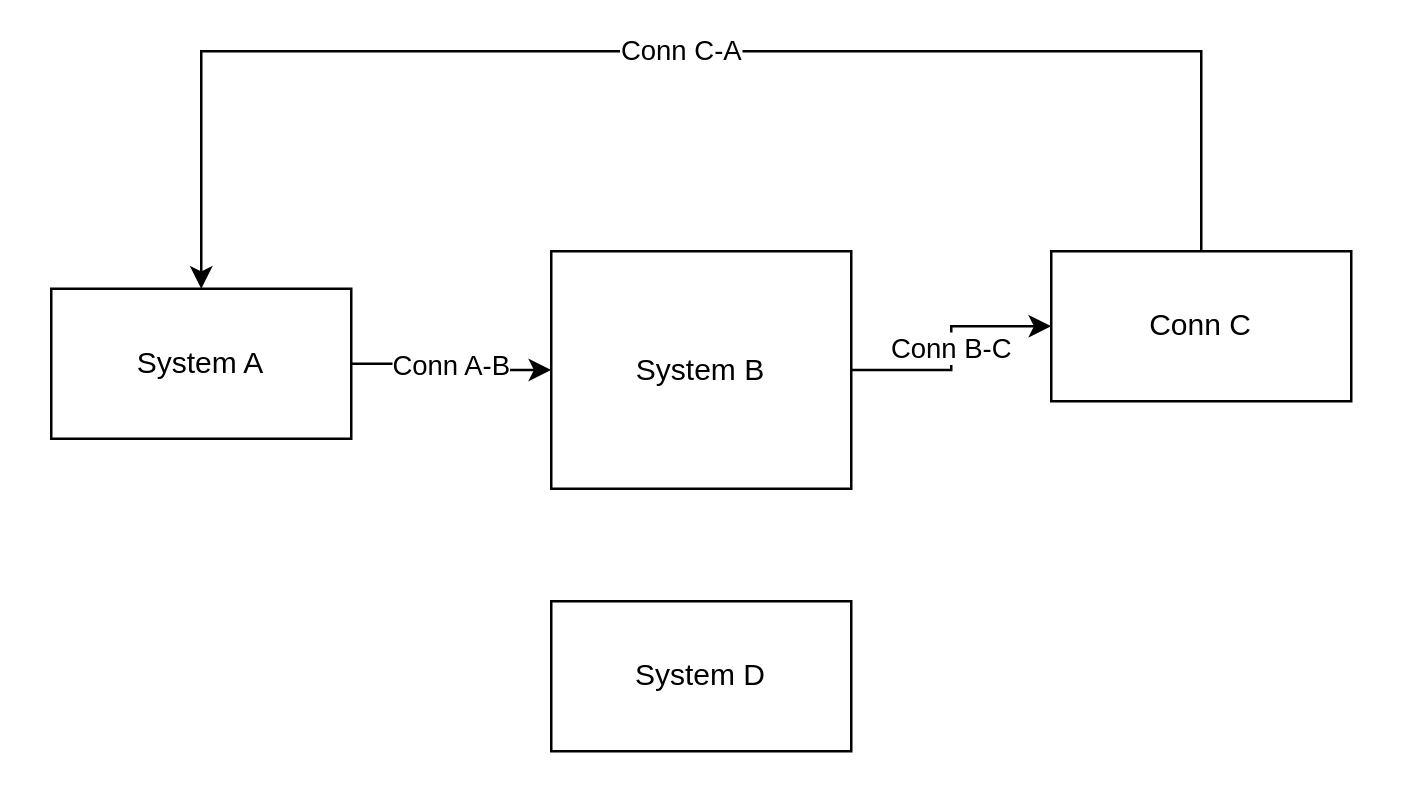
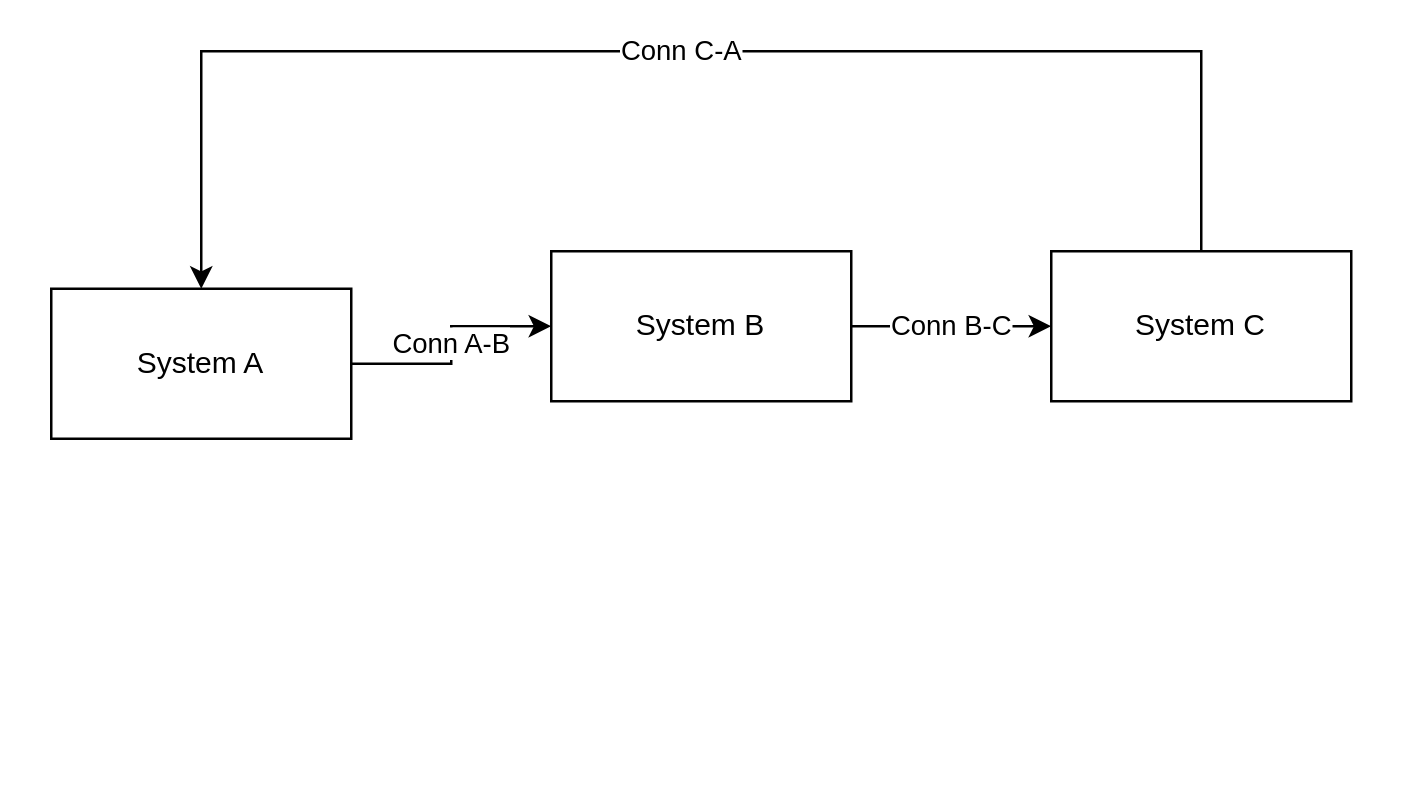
node "Conn C": label "Conn C" -> "System C"
node "System B": size 300x238 -> 300x150
node "System D": removed
